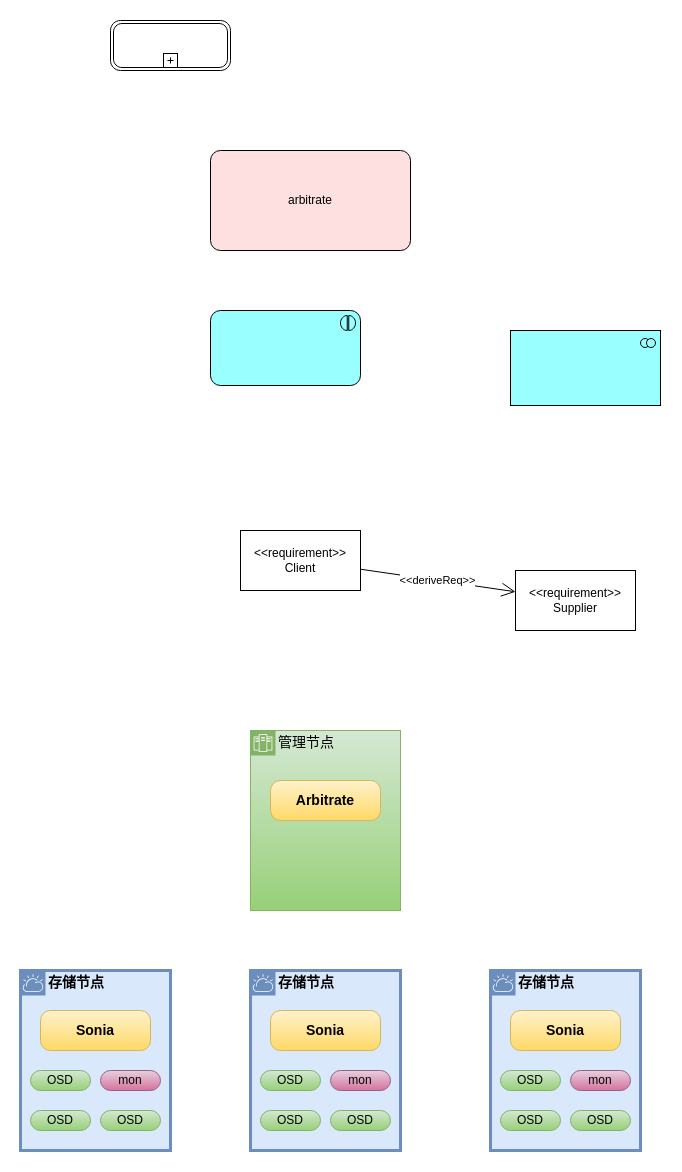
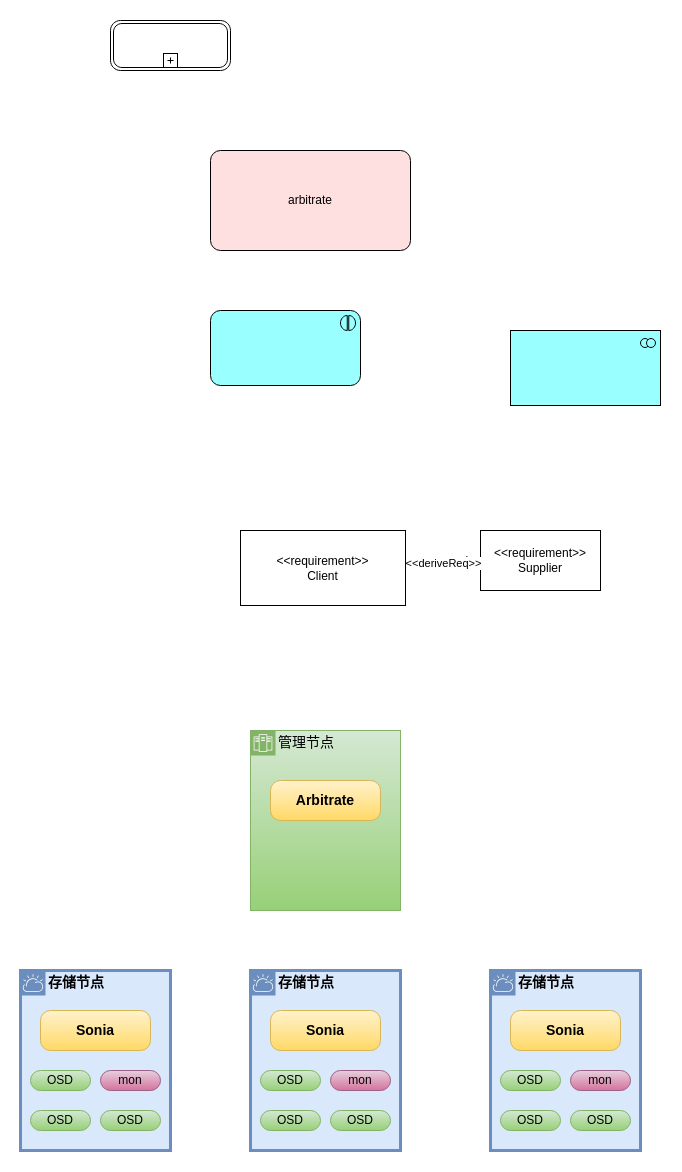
node "<<requirement>> Client": size 120x60 -> 165x75
node "<<requirement>> Supplier": moved (576, 601) -> (541, 561)
